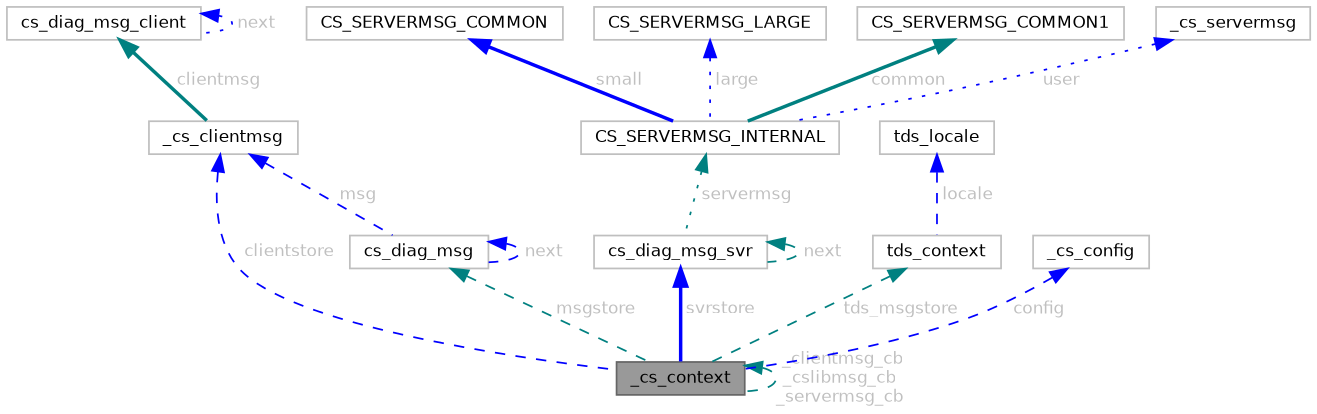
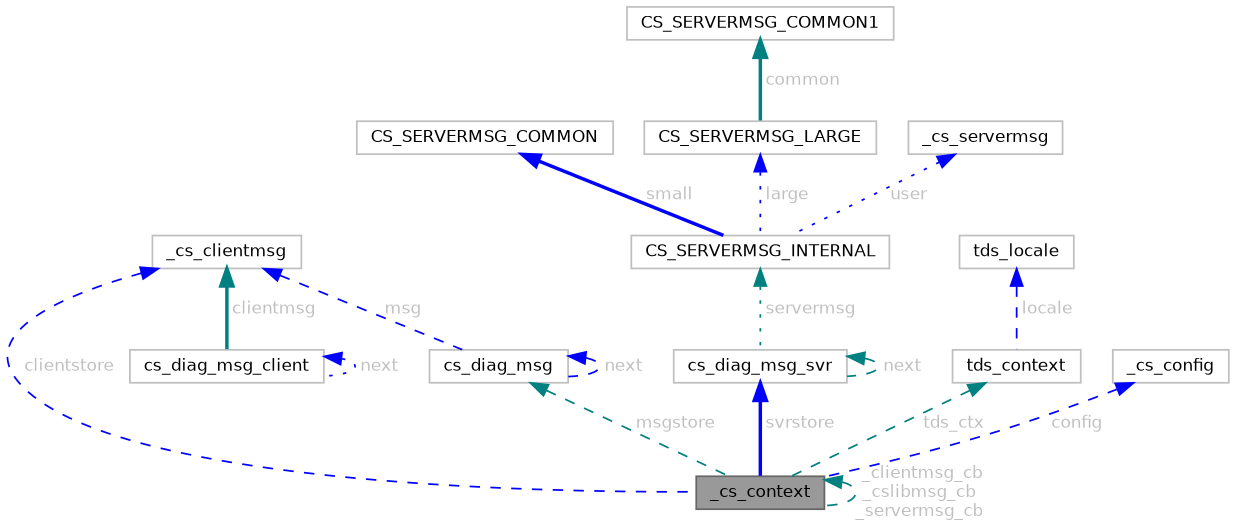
edge "CS_SERVERMSG_INTERNAL" -> "CS_SERVERMSG_COMMON1": now "CS_SERVERMSG_LARGE" -> "CS_SERVERMSG_COMMON1"
edge "_cs_clientmsg" -> "cs_diag_msg_client": reversed
edge "_cs_context" -> "tds_context": label " tds_msgstore" -> " tds_ctx"
